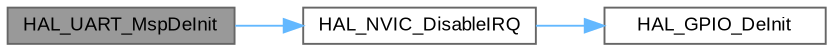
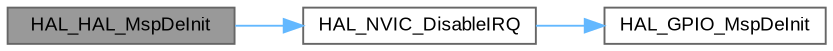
node "HAL_UART_MspDeInit": label "HAL_UART_MspDeInit" -> "HAL_HAL_MspDeInit"
node "HAL_GPIO_DeInit": label "HAL_GPIO_DeInit" -> "HAL_GPIO_MspDeInit"
